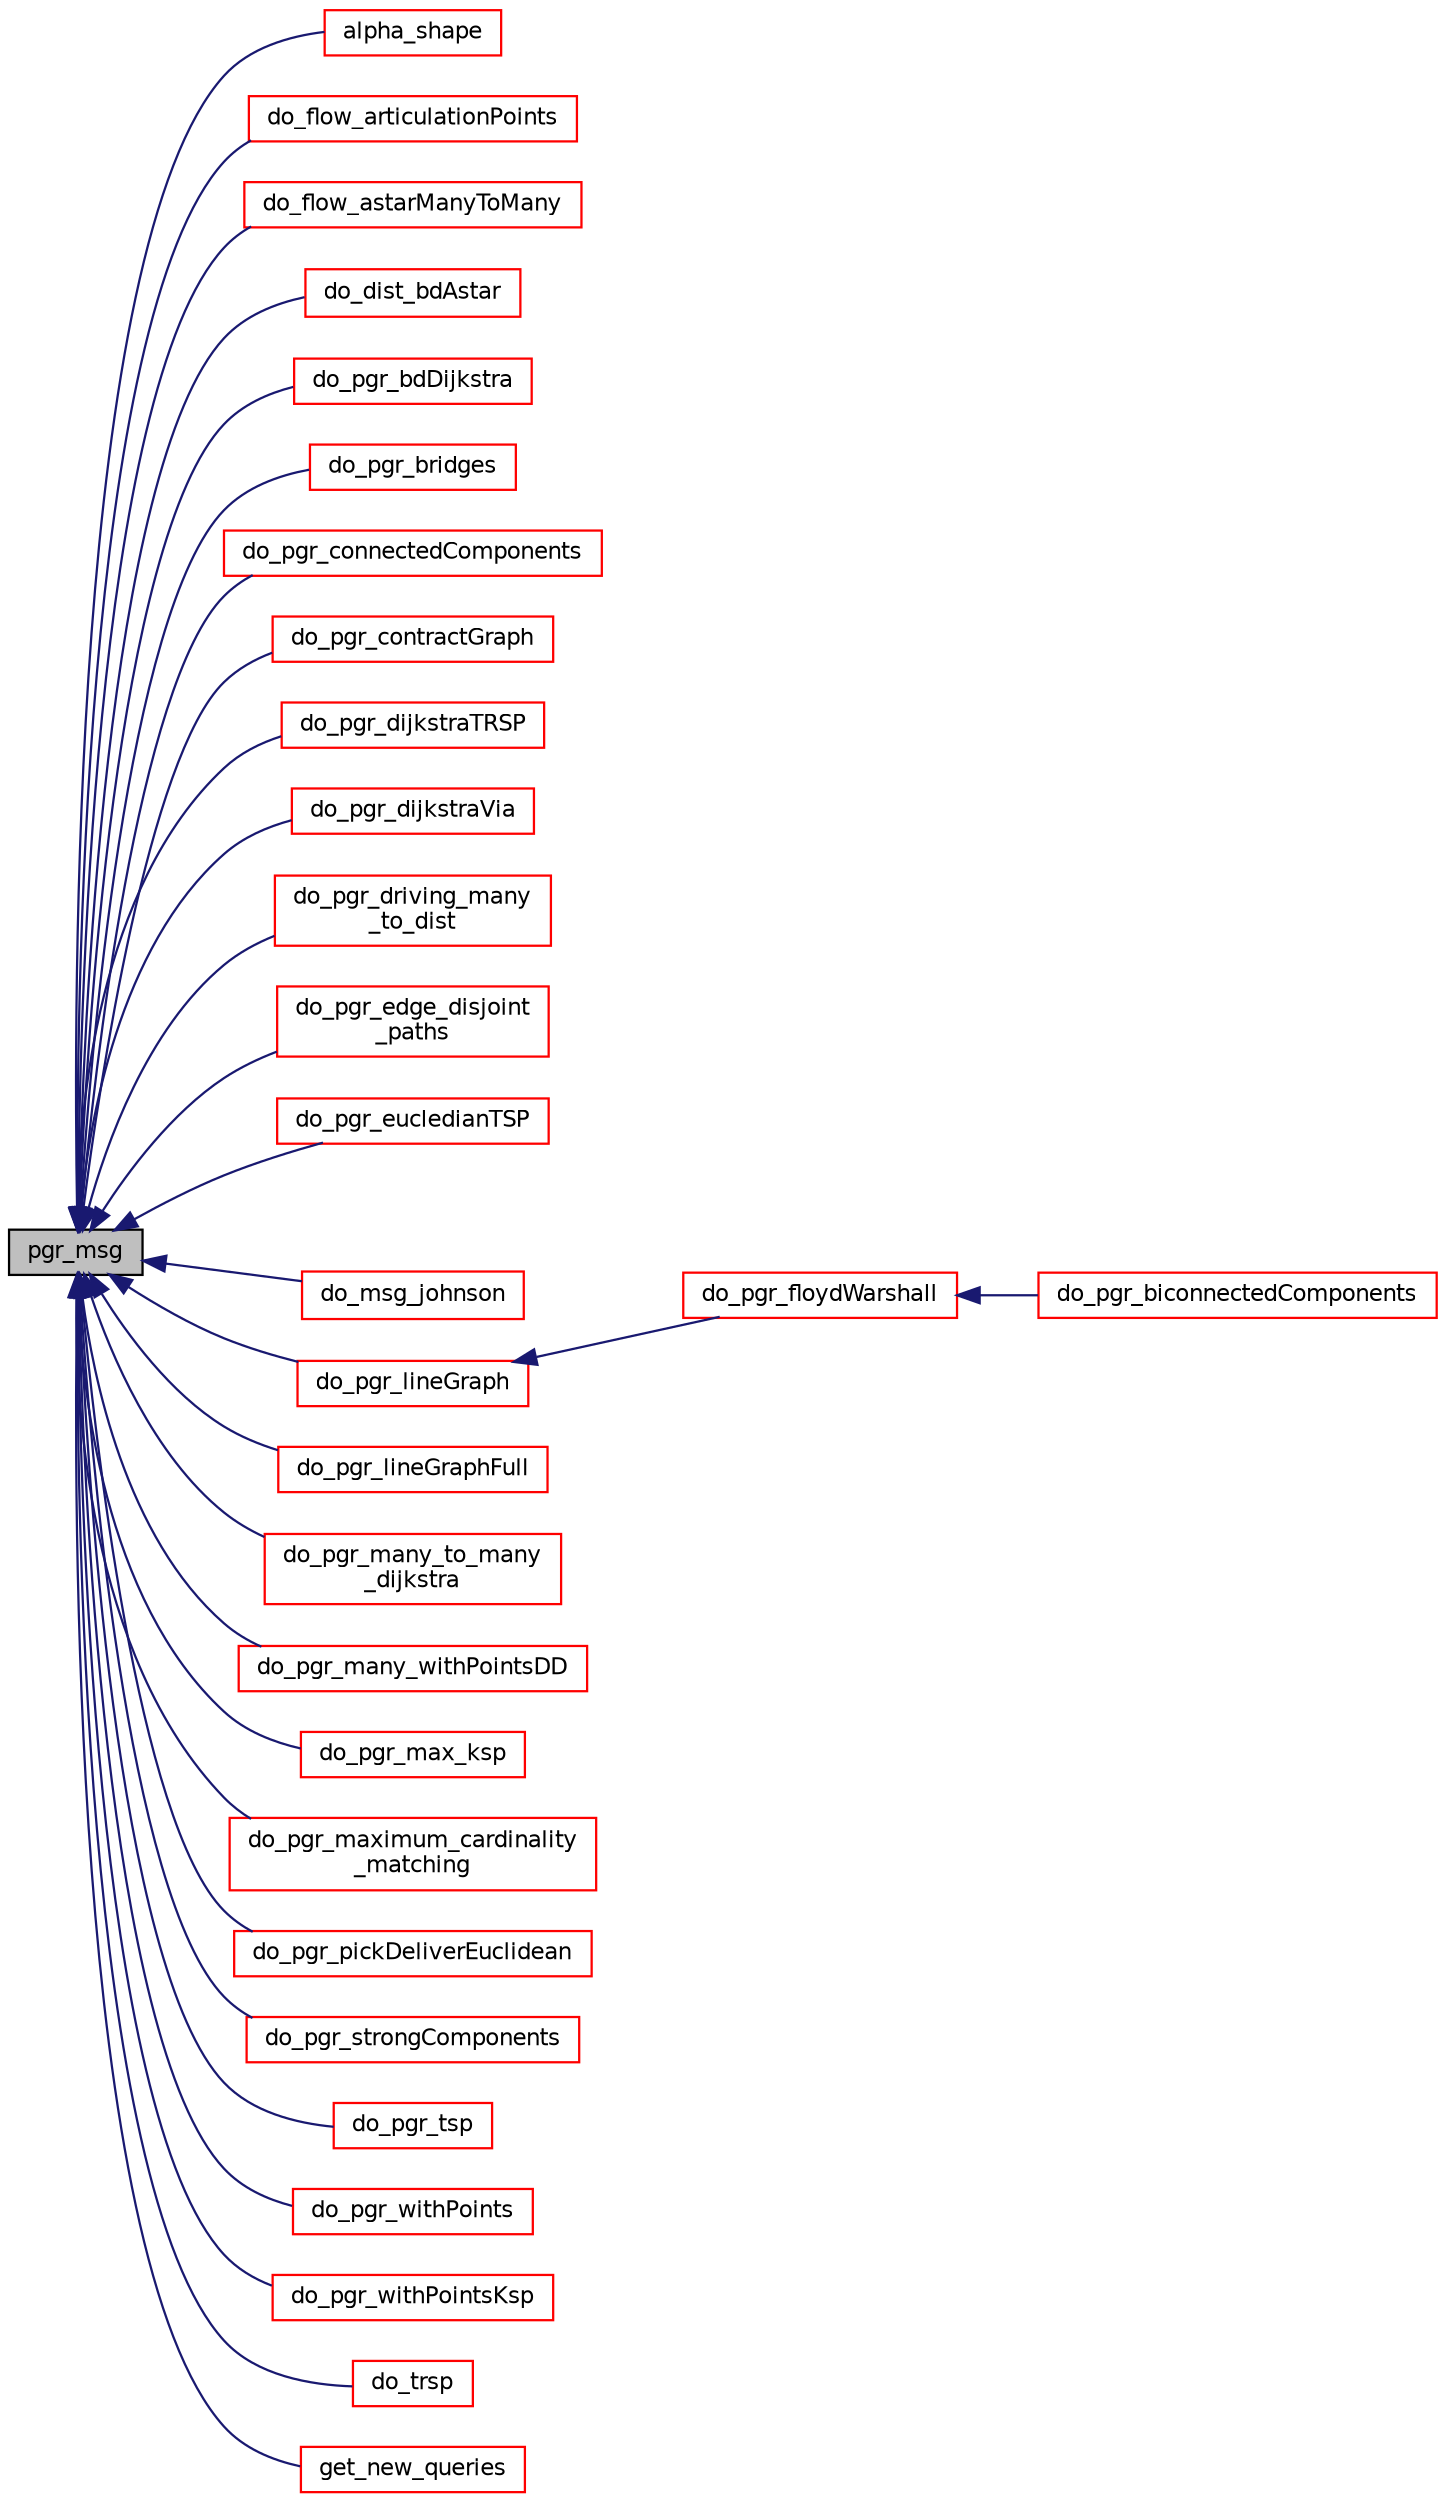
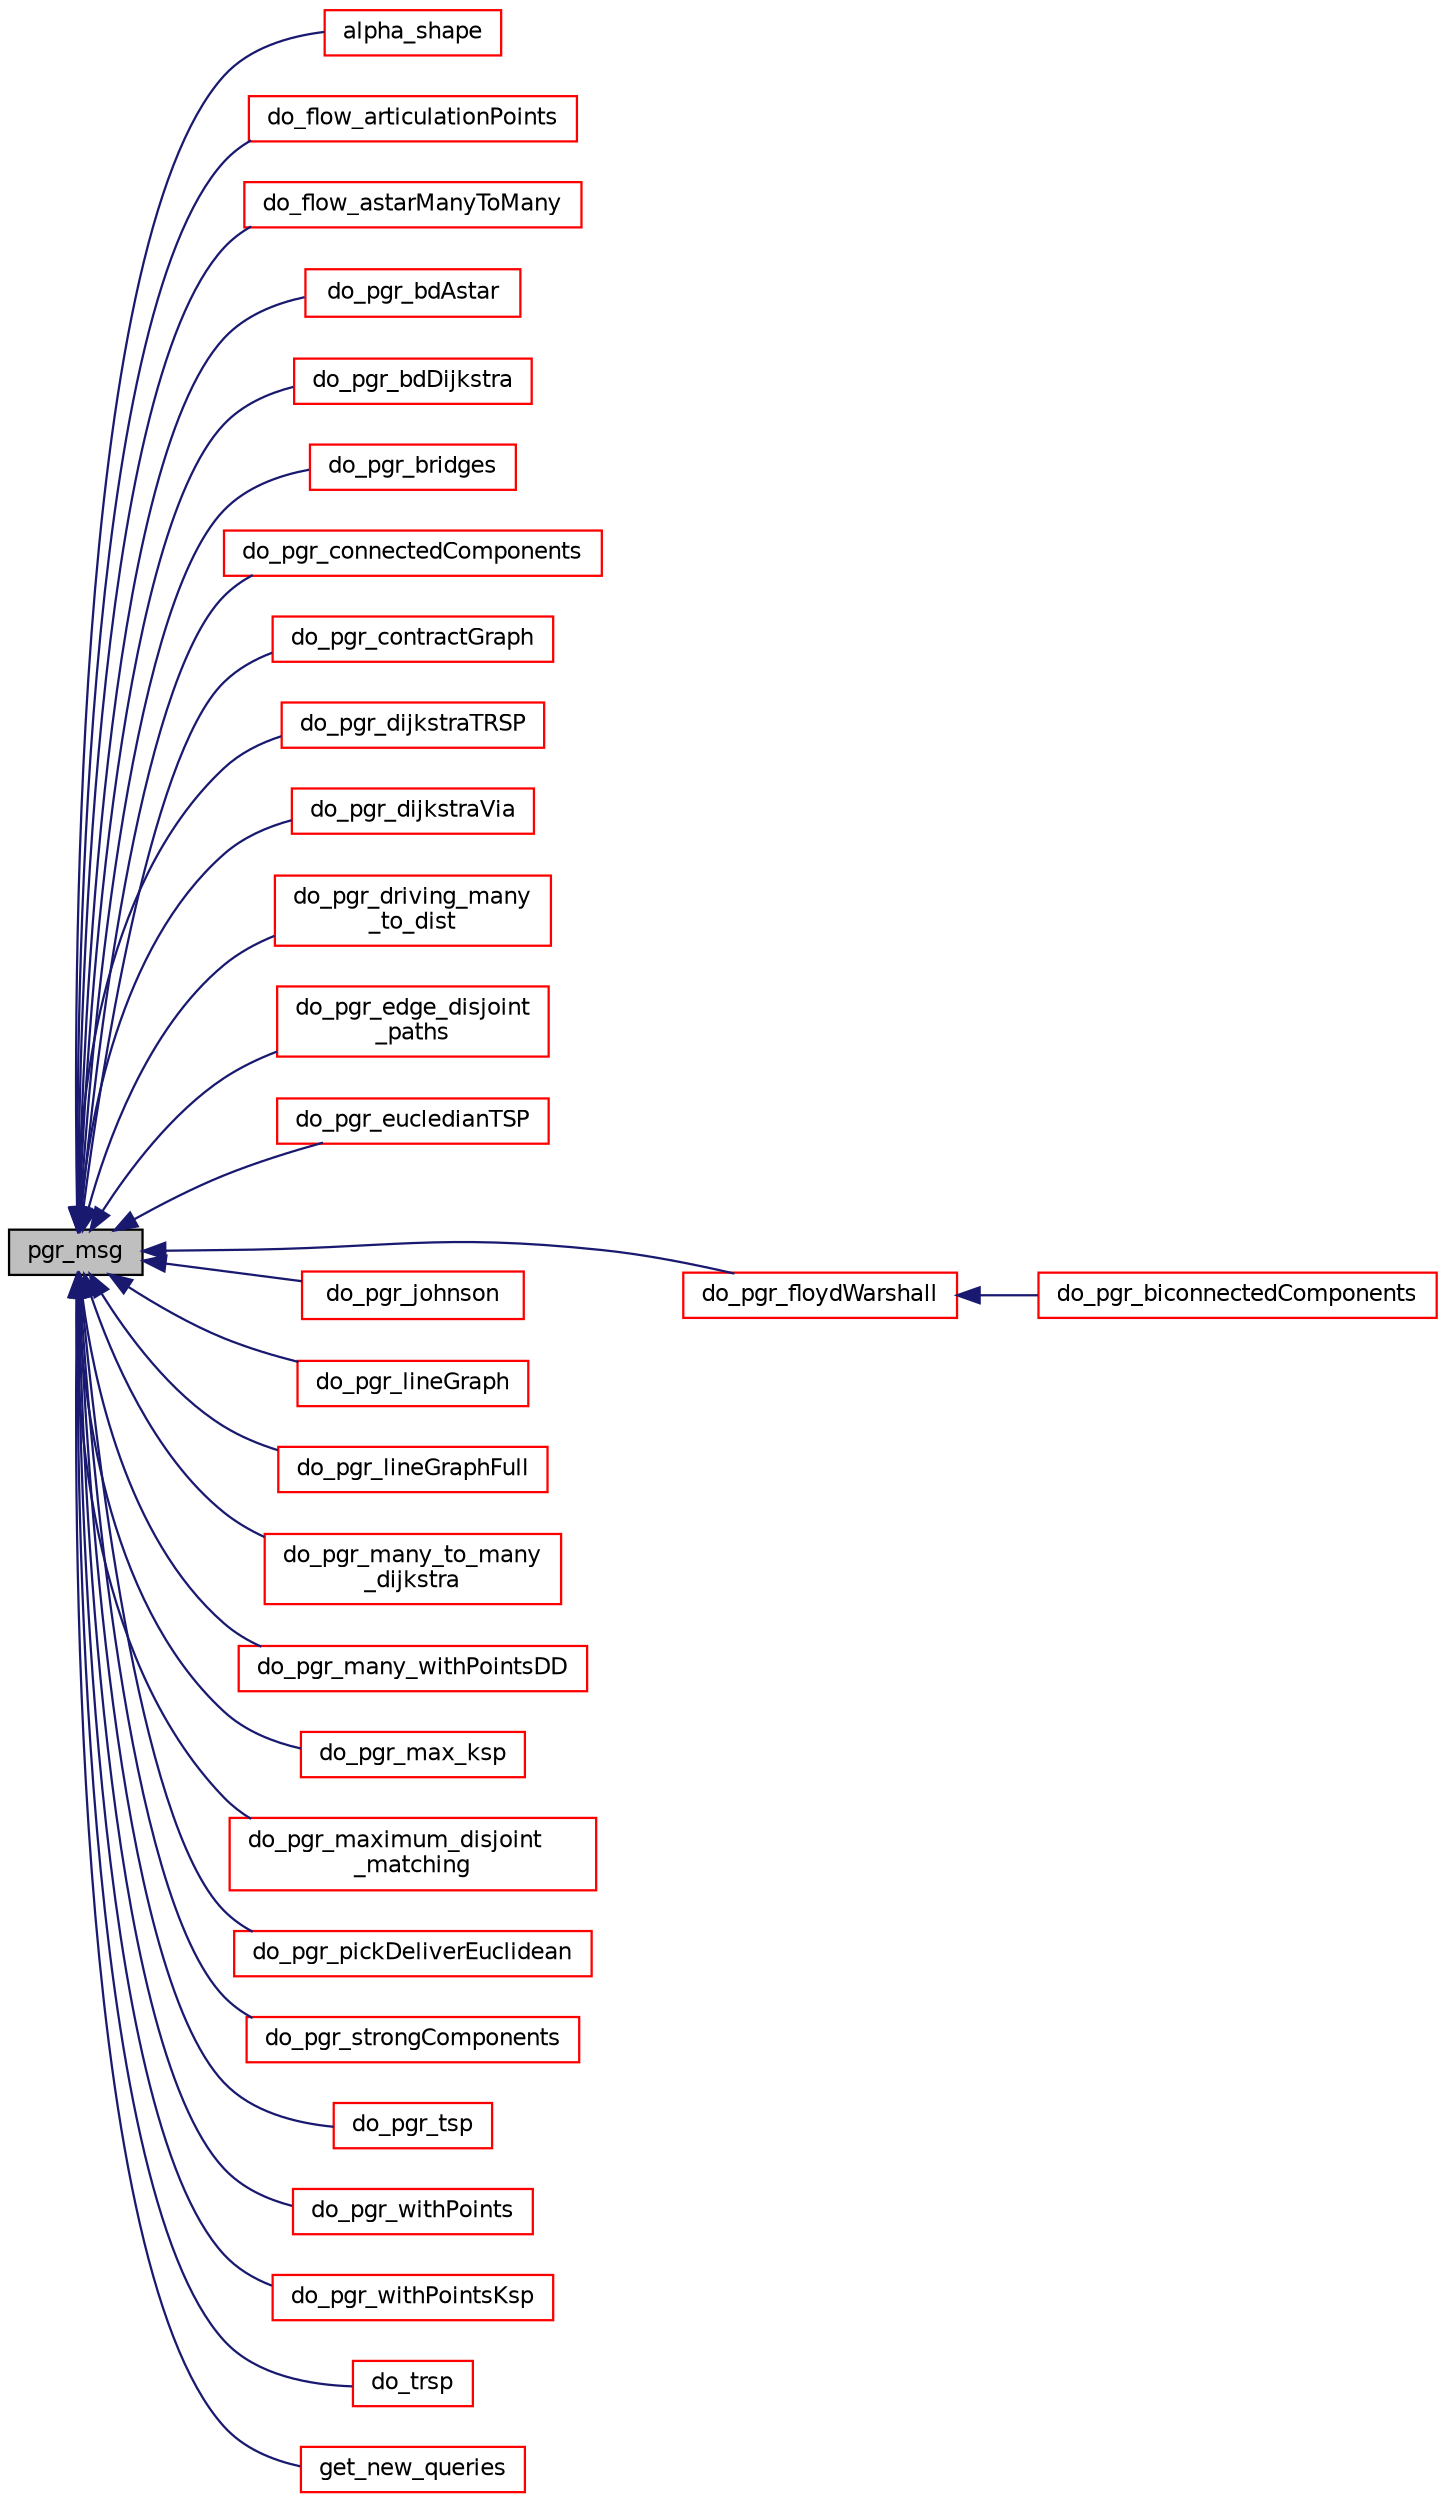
node "do_dist_bdAstar": label "do_dist_bdAstar" -> "do_pgr_bdAstar"
node "do_msg_johnson": label "do_msg_johnson" -> "do_pgr_johnson"
edge "do_pgr_floydWarshall" -> "do_pgr_lineGraph": now "do_pgr_floydWarshall" -> "pgr_msg"
node "do_pgr_maximum_cardinality _matching": label "do_pgr_maximum_cardinality _matching" -> "do_pgr_maximum_disjoint _matching"
